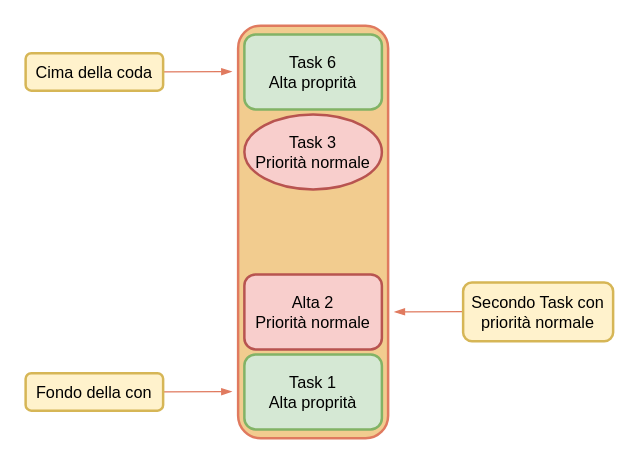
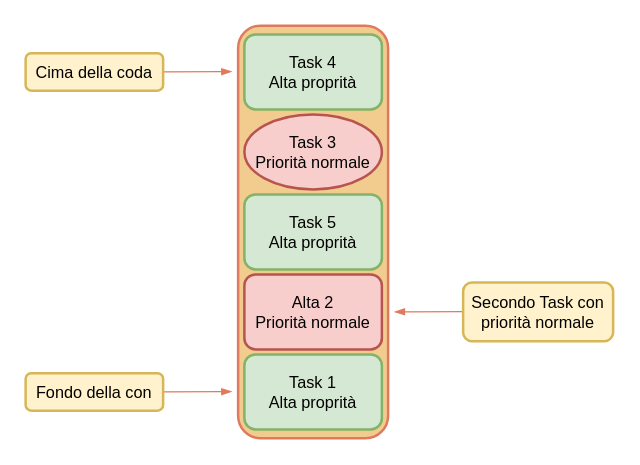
node "Task 6Alta proprità": label "Task 6Alta proprità" -> "Task 4Alta proprità"
node "Task 5 Alta proprità": added
